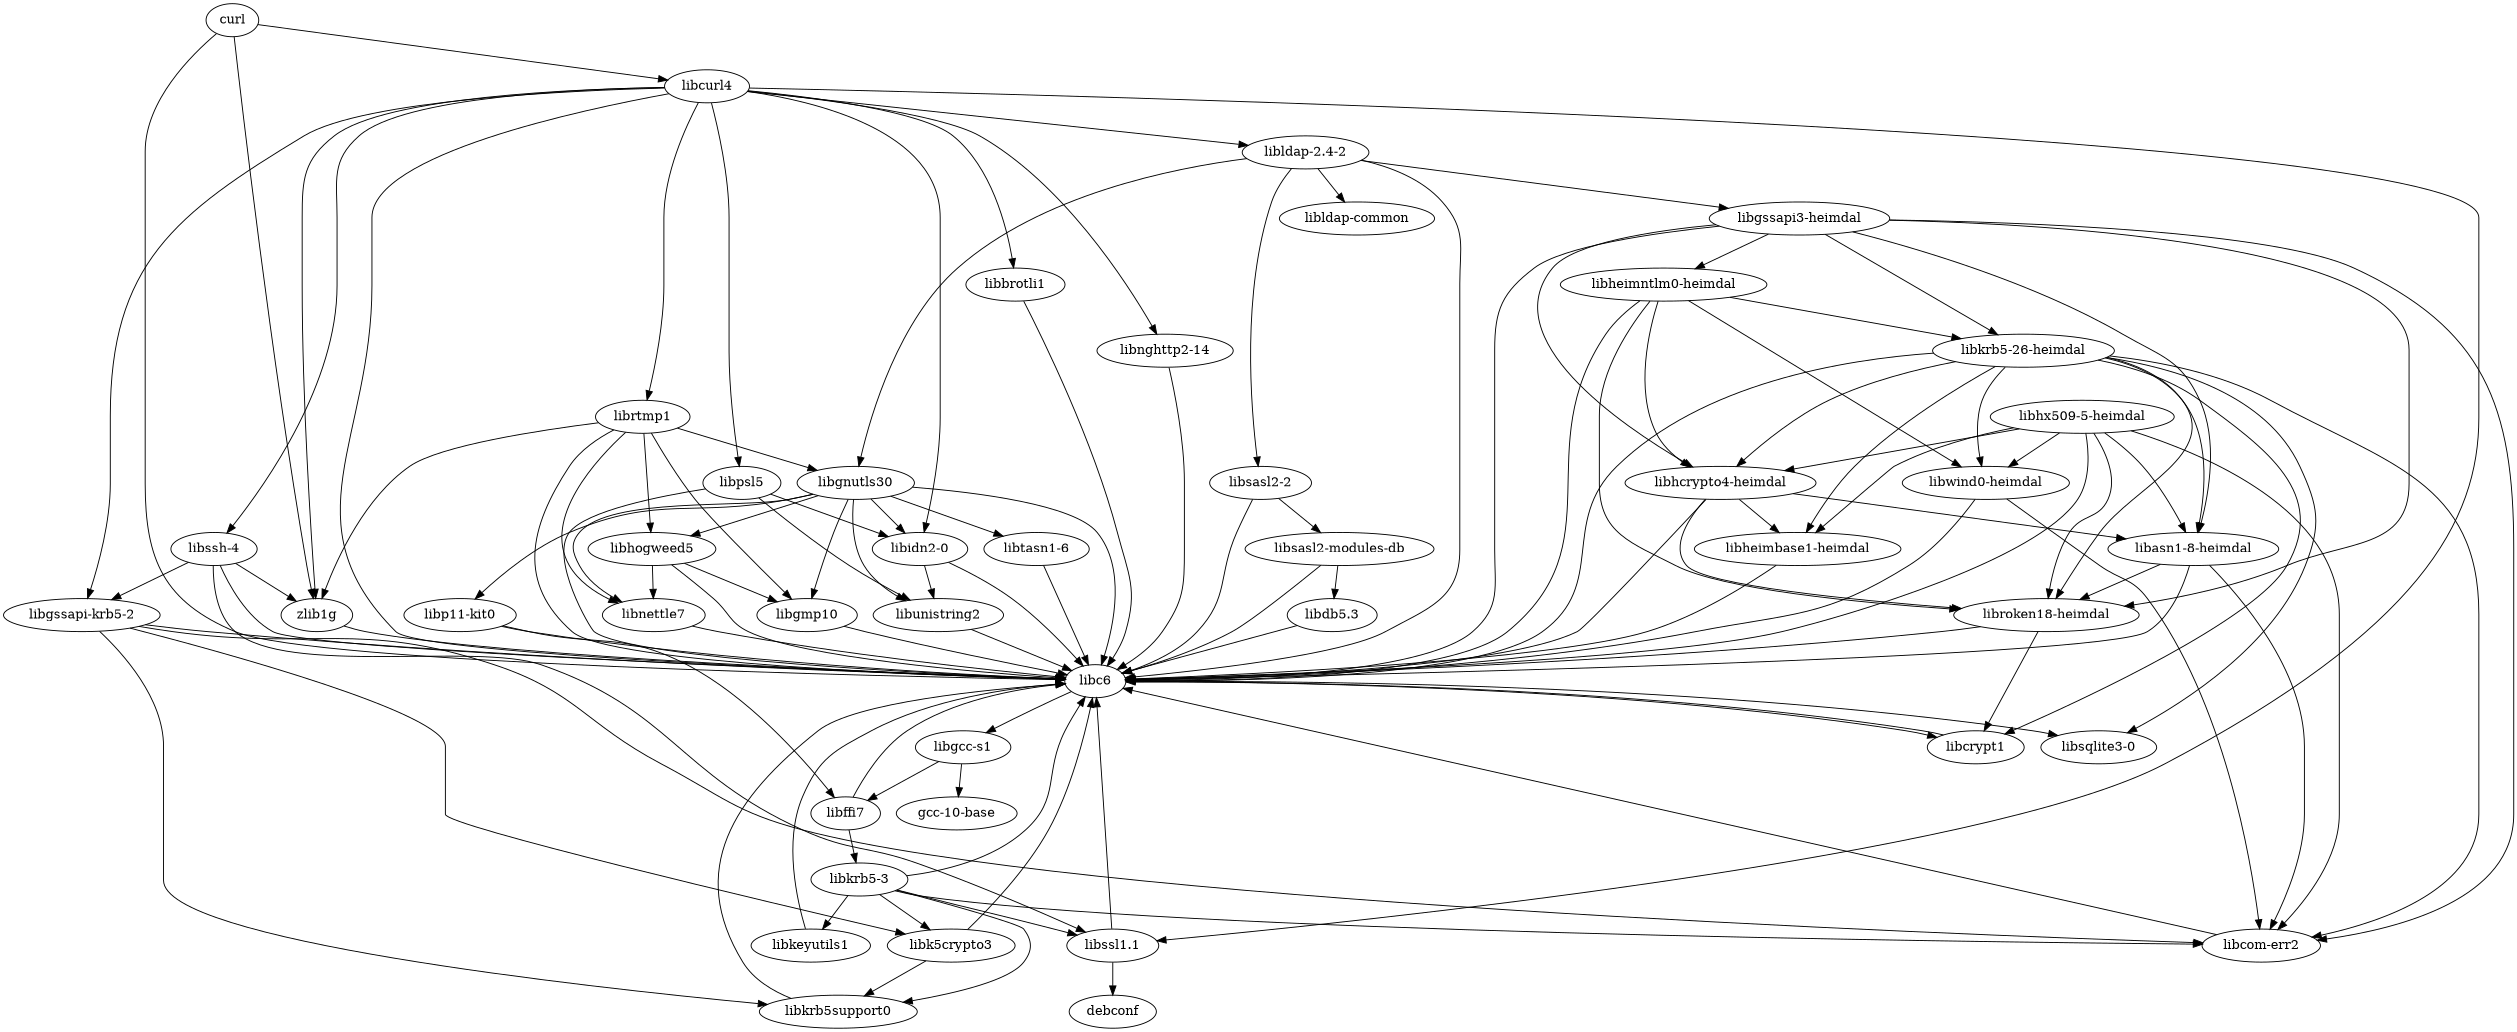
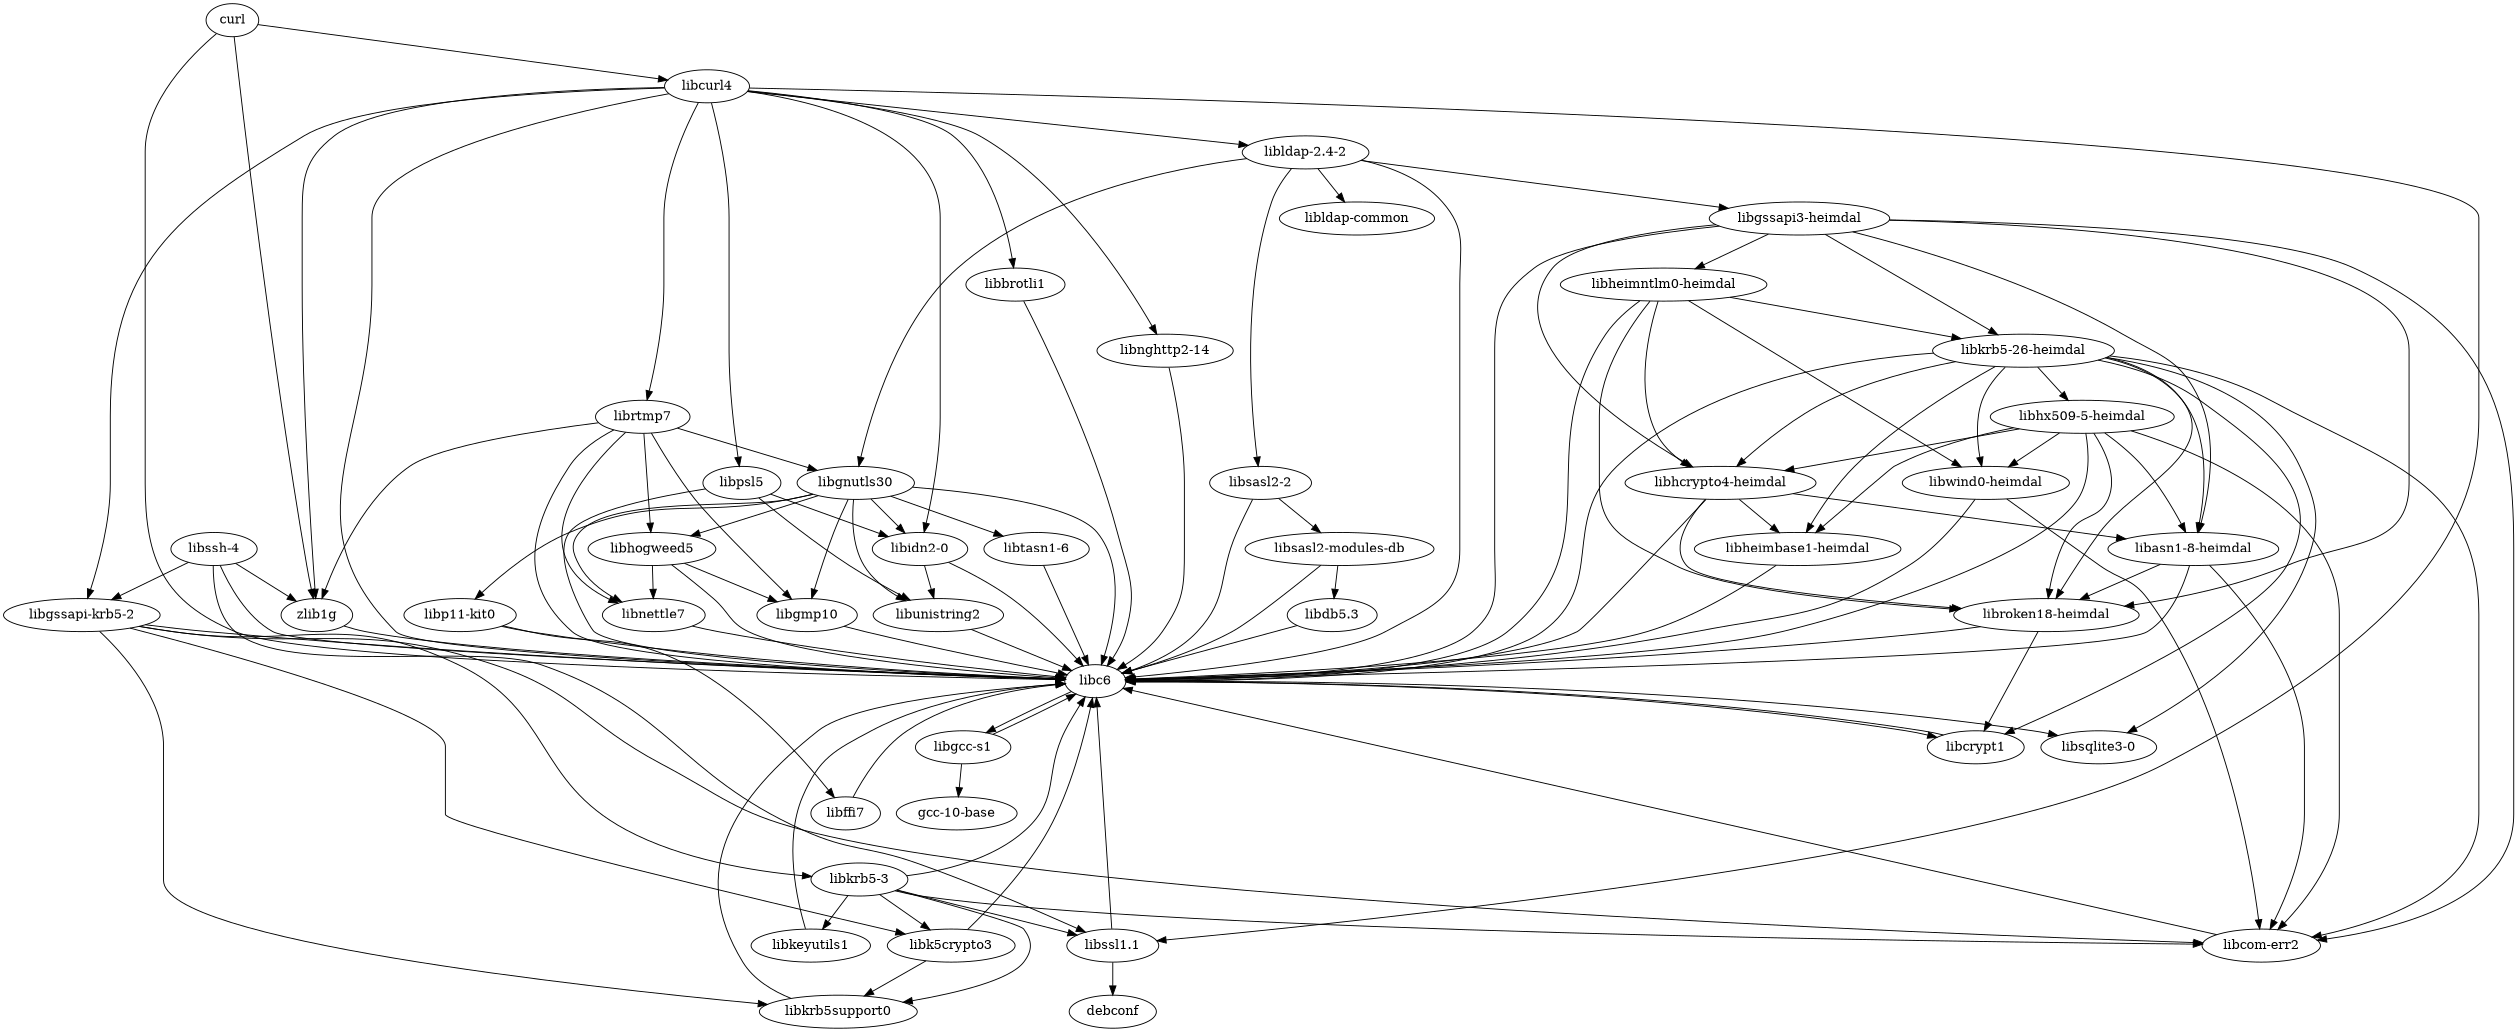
edge "libcurl4" -> "libssh-4": removed
edge "libkrb5-26-heimdal" -> "libhx509-5-heimdal": added
node "librtmp1": label "librtmp1" -> "librtmp7"
edge "libgcc-s1" -> "libffi7": now "libgcc-s1" -> "libc6"
edge "libffi7" -> "libkrb5-3": now "libgssapi-krb5-2" -> "libkrb5-3"
